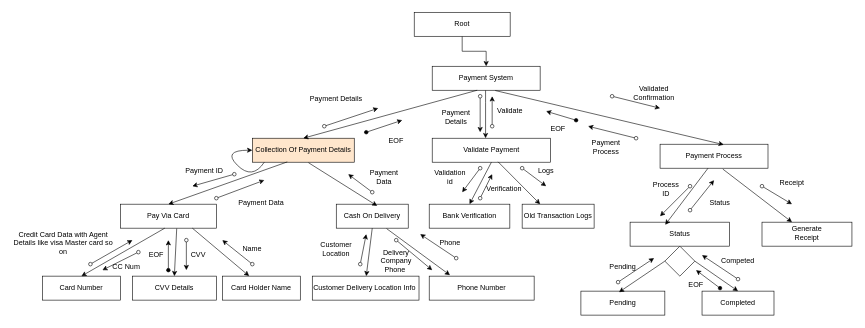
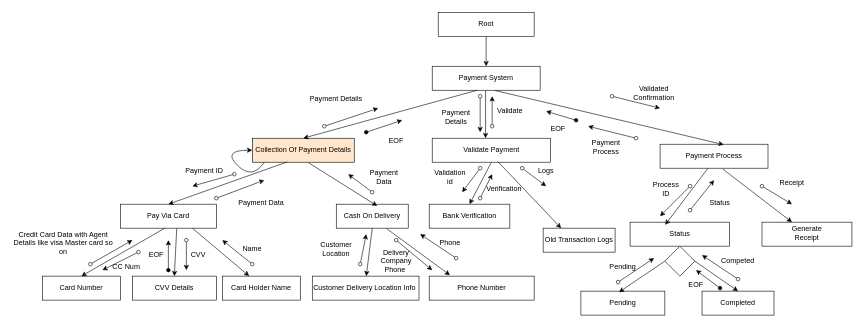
node "Root": moved (462, 24) -> (486, 24)
node "Old Transaction Logs": moved (558, 216) -> (579, 240)
